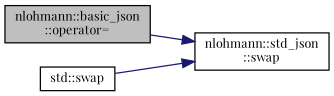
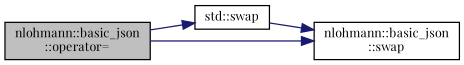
edge "nlohmann::basic_json ::operator=" -> "std::swap": added
node "nlohmann::std_json ::swap": label "nlohmann::std_json ::swap" -> "nlohmann::basic_json ::swap"
